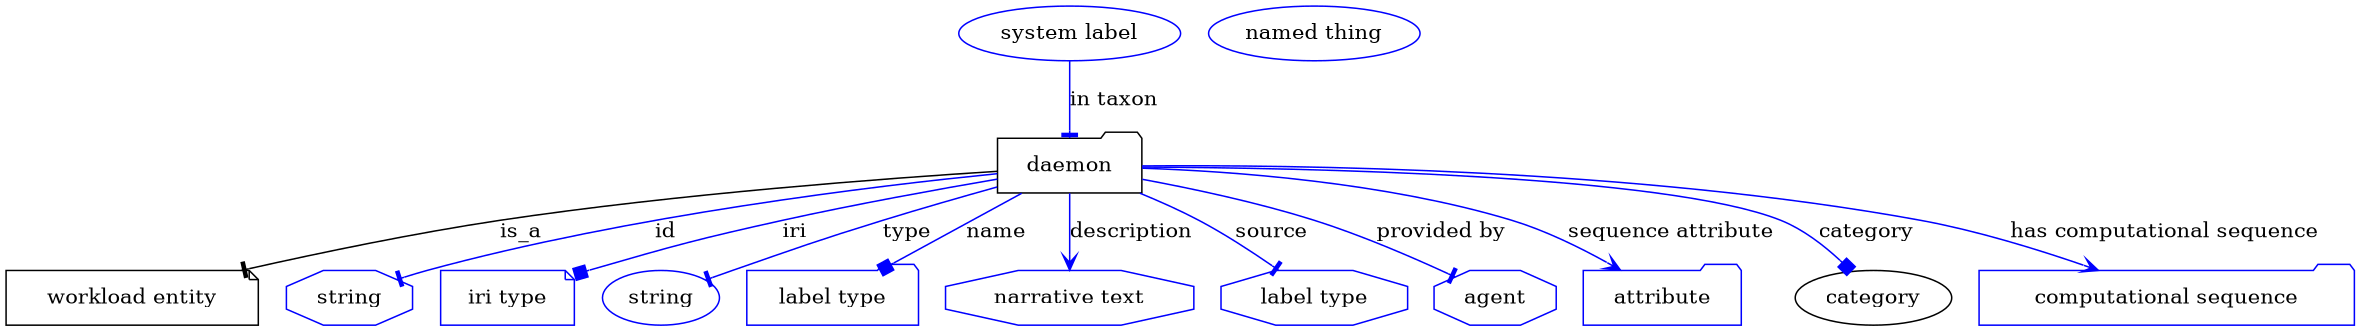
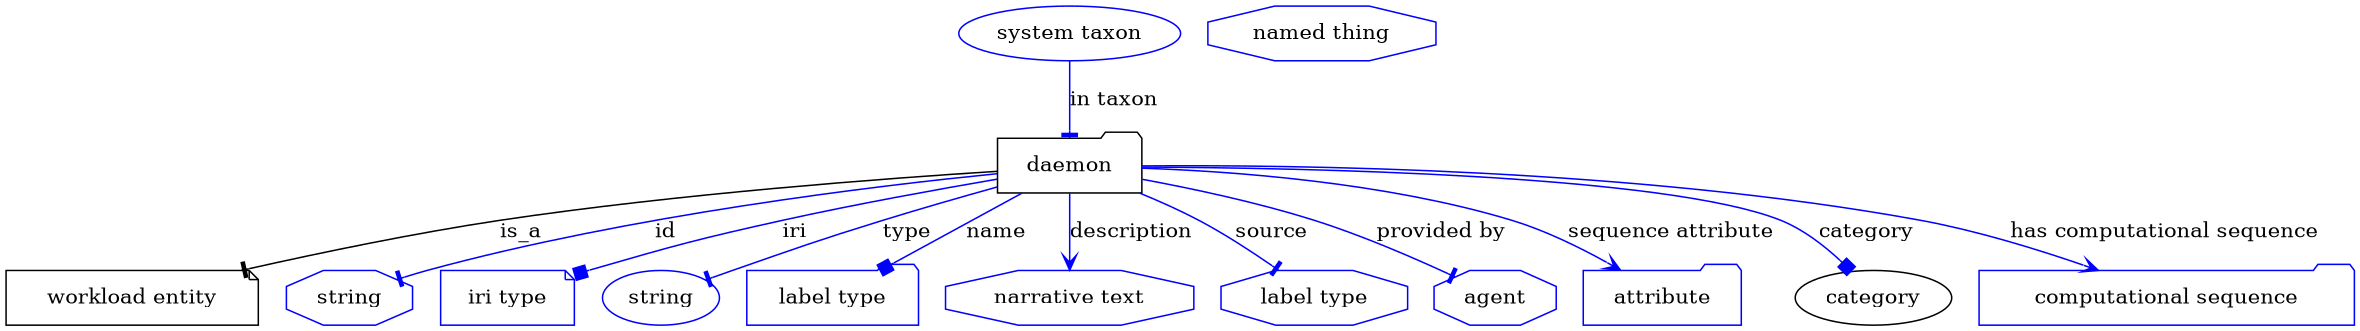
node "system label": label "system label" -> "system taxon"
node "named thing": shape ellipse -> octagon
